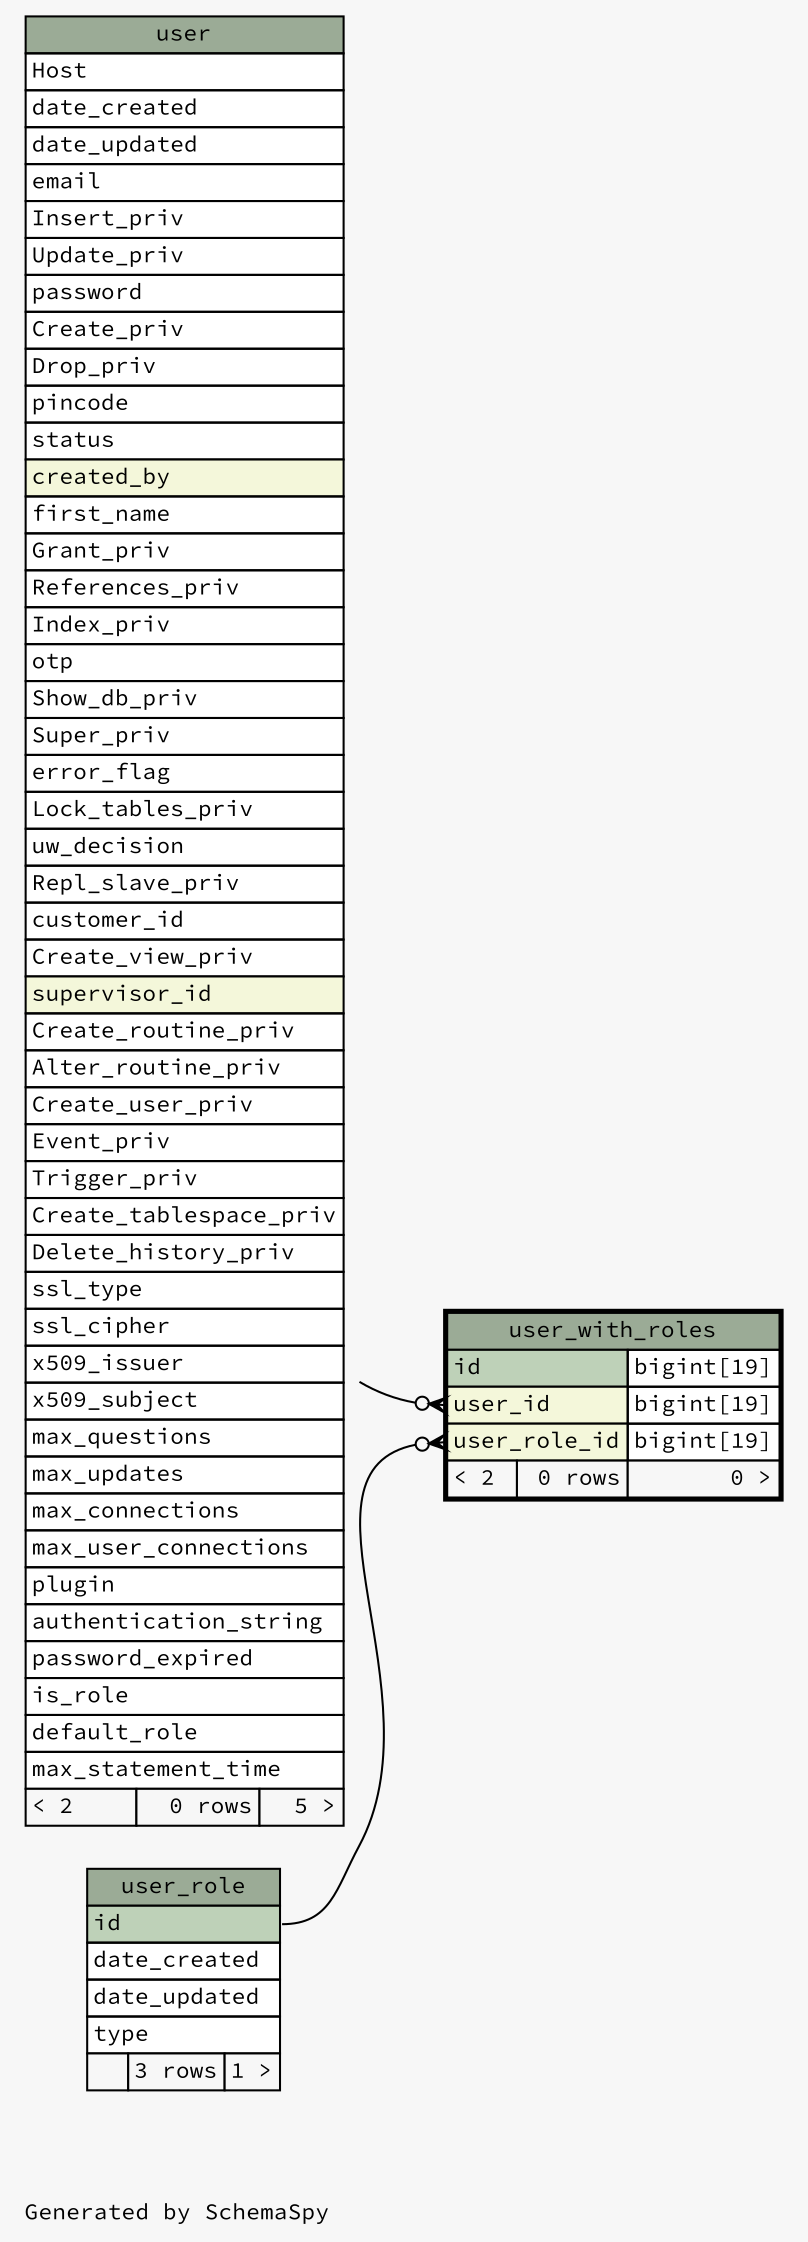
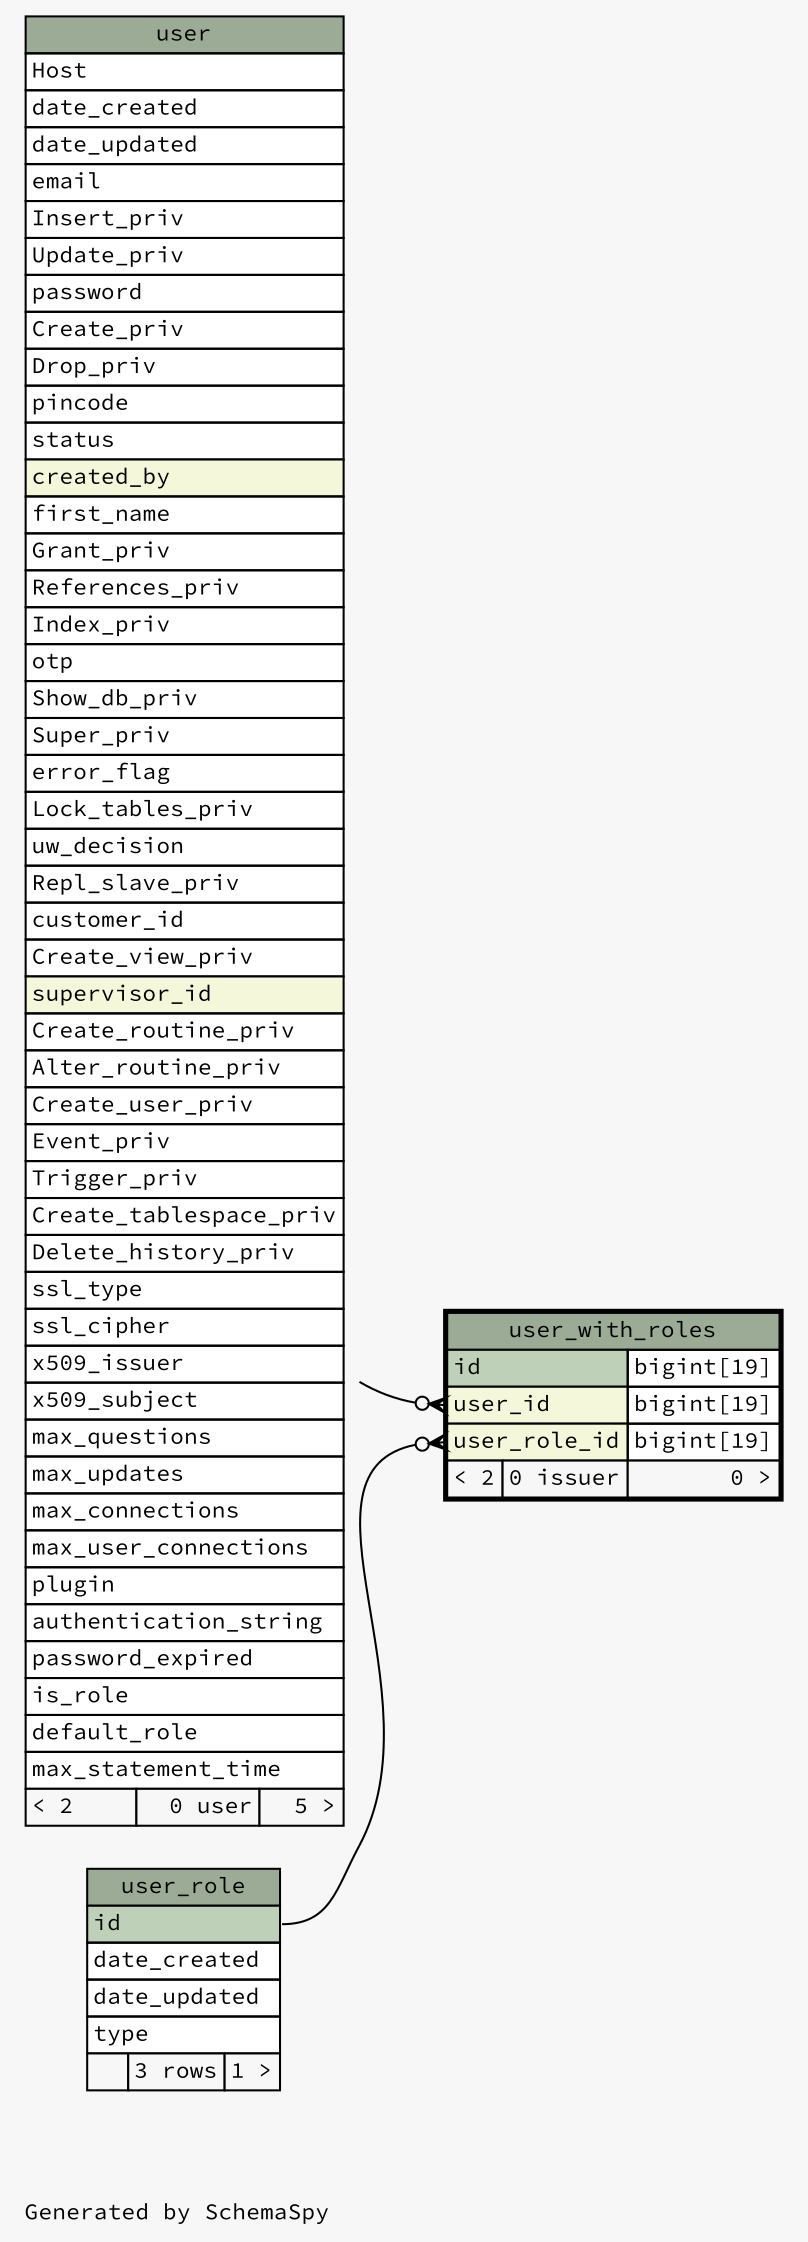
node "user_with_roles": text "0 rows" -> "0 issuer"
node "user": text "0 rows" -> "0 user"
